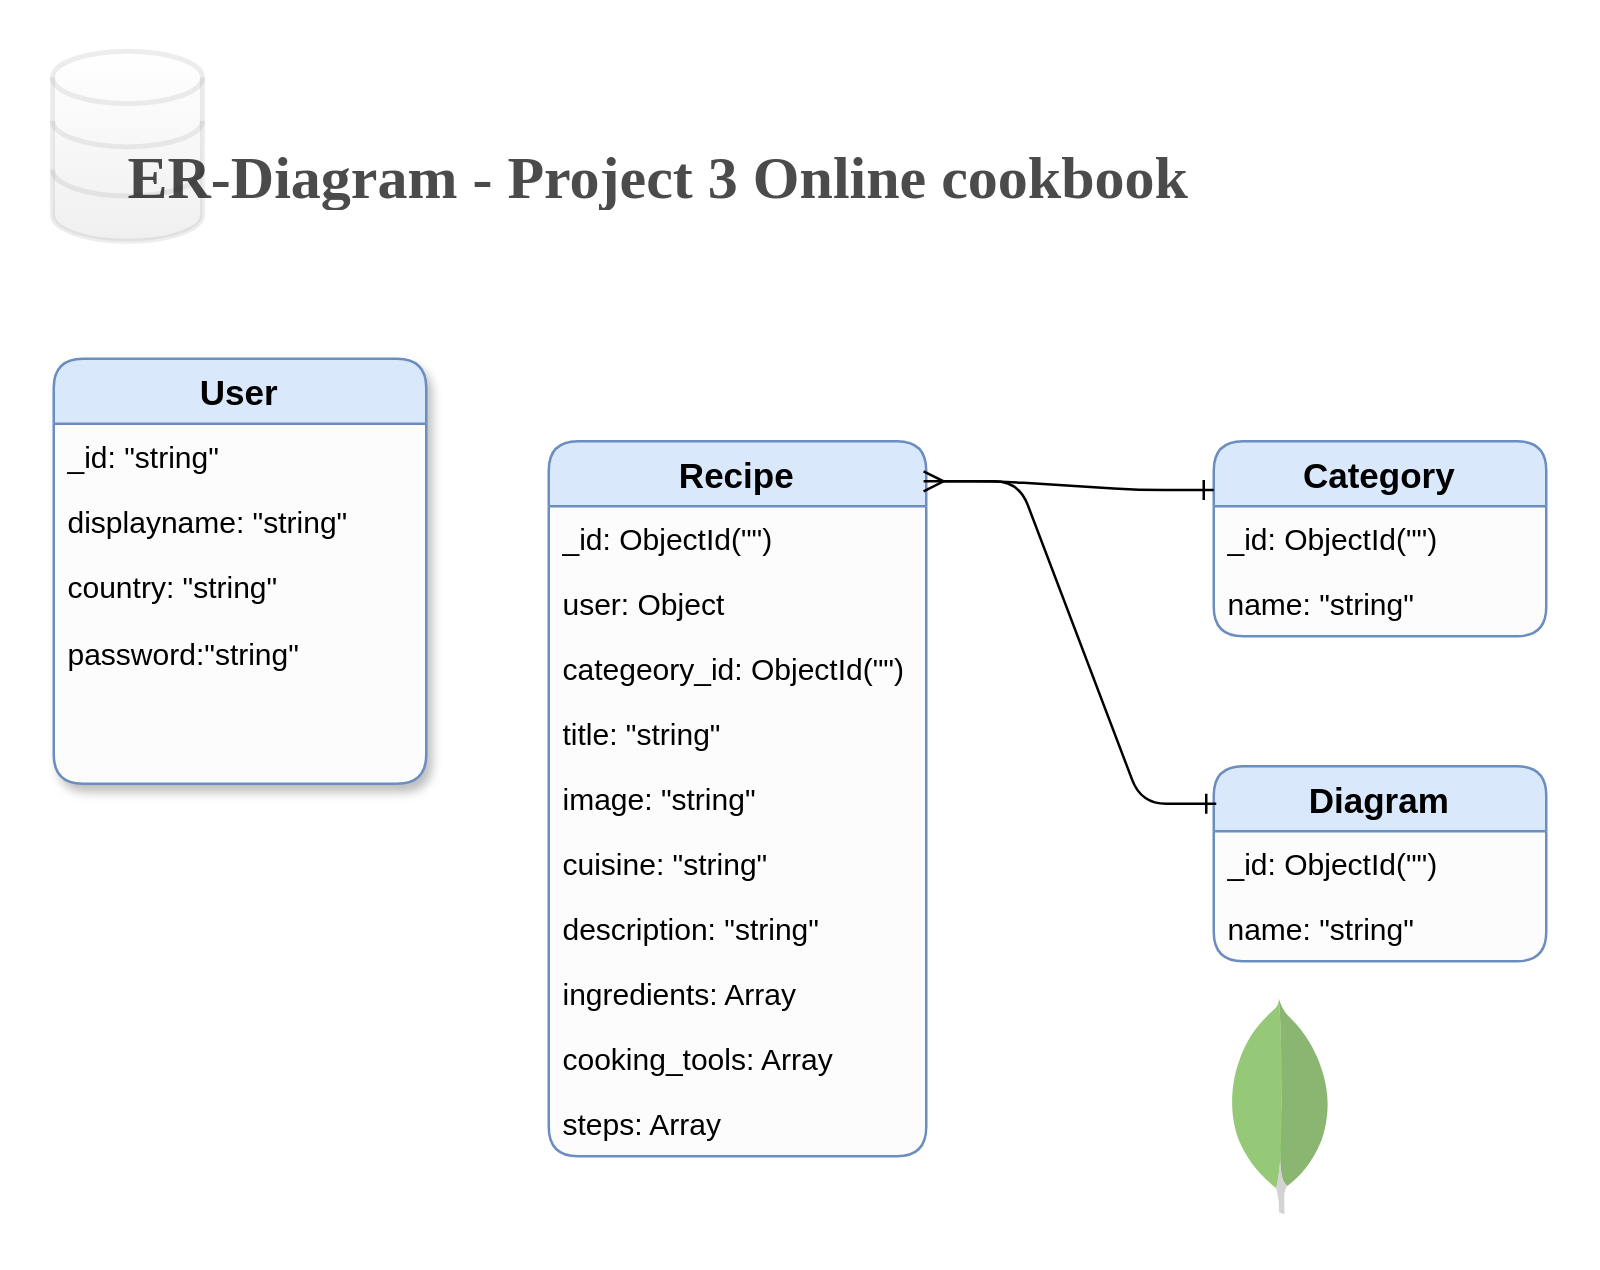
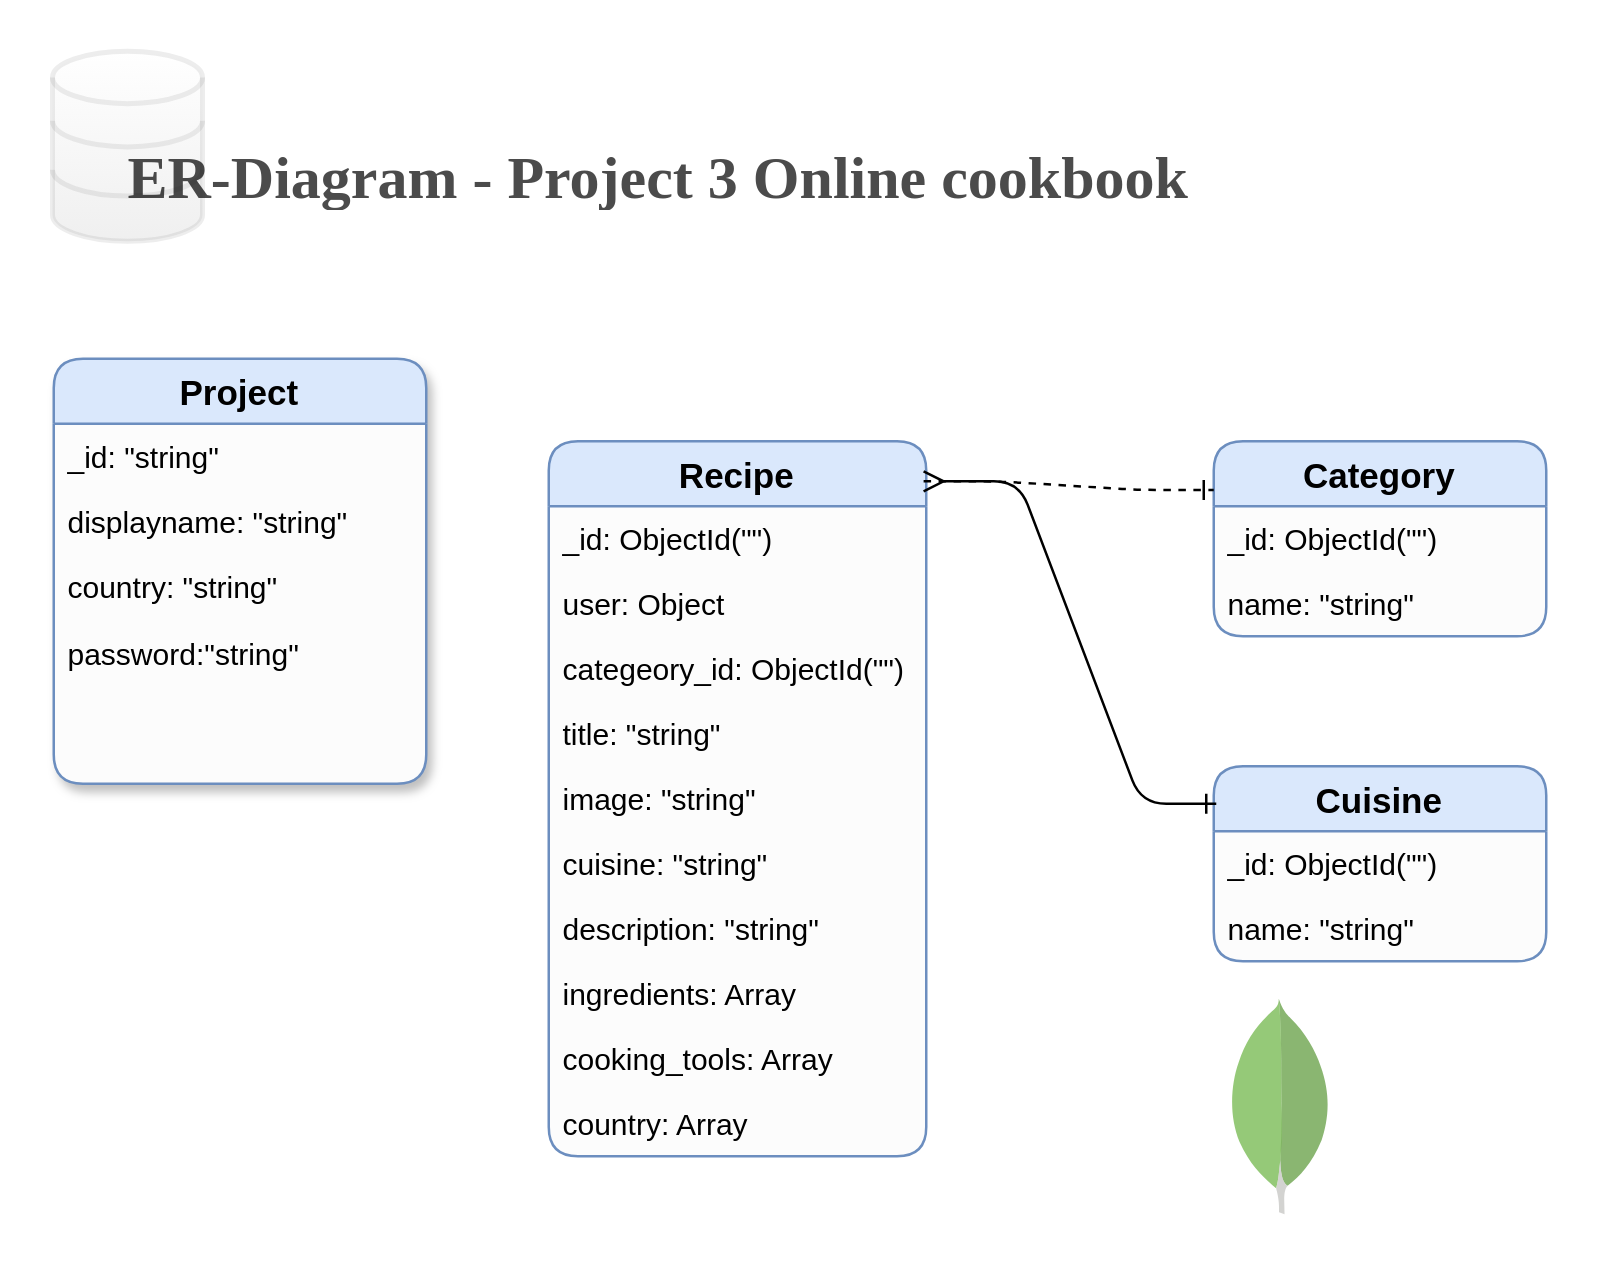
node "User": label "User" -> "Project"
edge "Category" -- "Recipe": style solid -> dashed
node "Diagram": label "Diagram" -> "Cuisine"
node "steps: Array": label "steps: Array" -> "country: Array"
